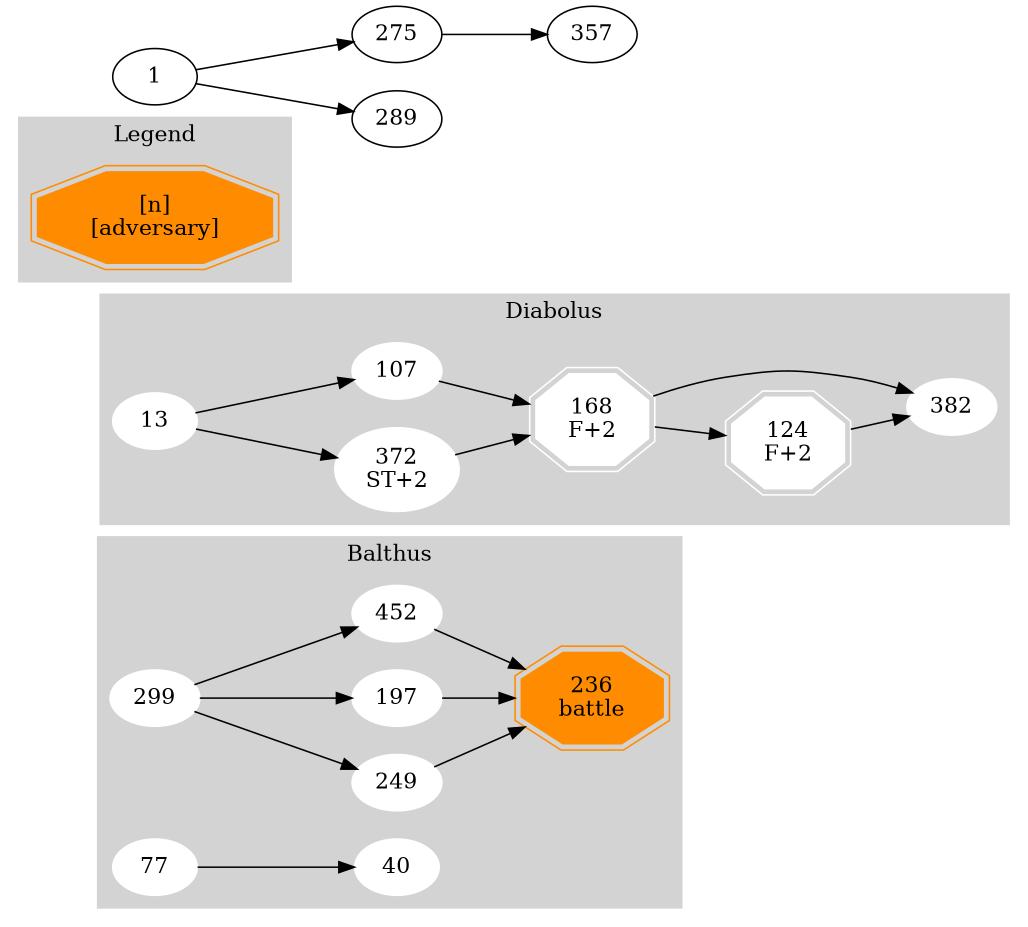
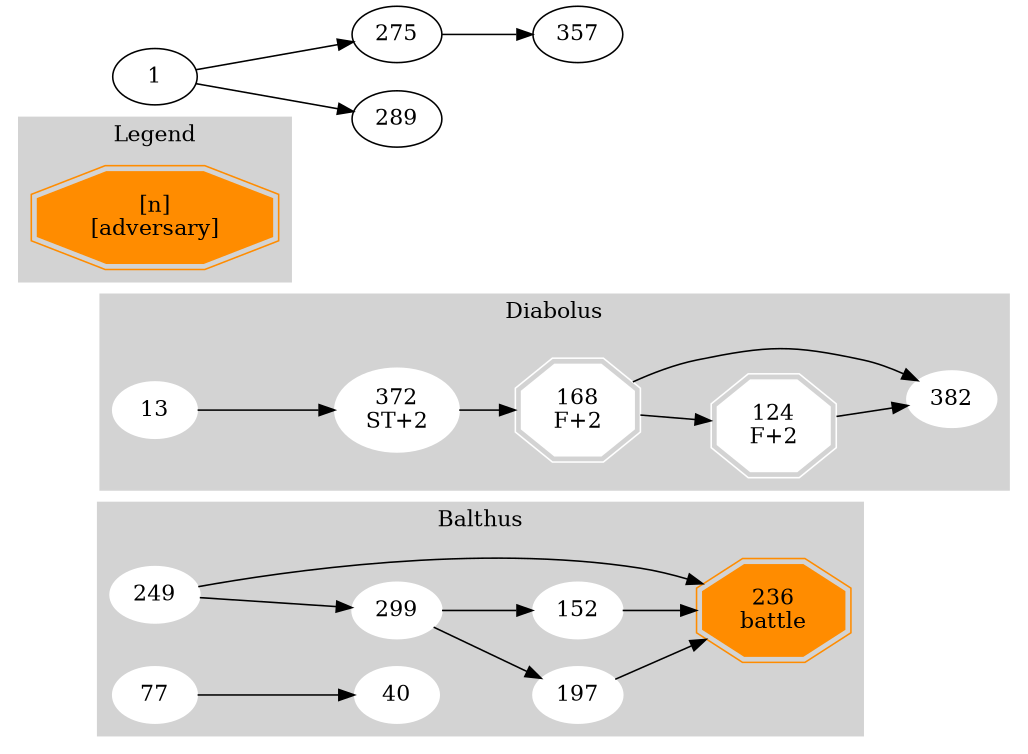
node "107": removed
node "452": label "452" -> "152"
edge "299" -> "249": reversed
